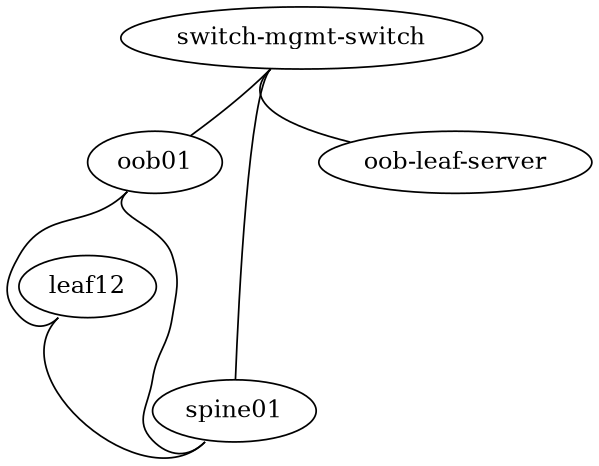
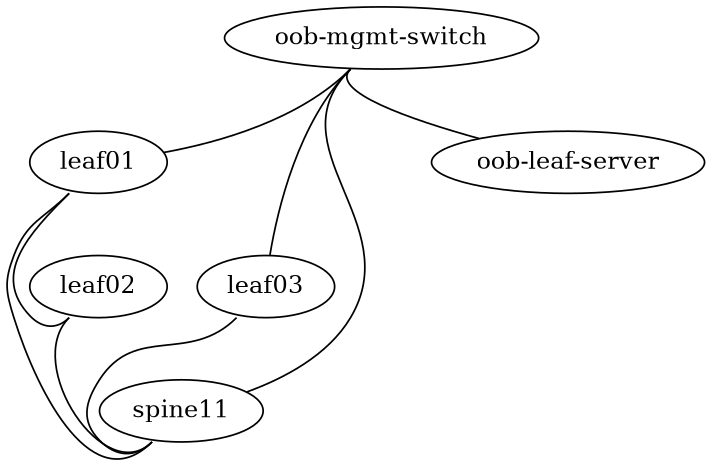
node "switch-mgmt-switch": label "switch-mgmt-switch" -> "oob-mgmt-switch"
node "oob01": label "oob01" -> "leaf01"
node "leaf12": label "leaf12" -> "leaf02"
node "leaf03": added
node "spine01": label "spine01" -> "spine11"
